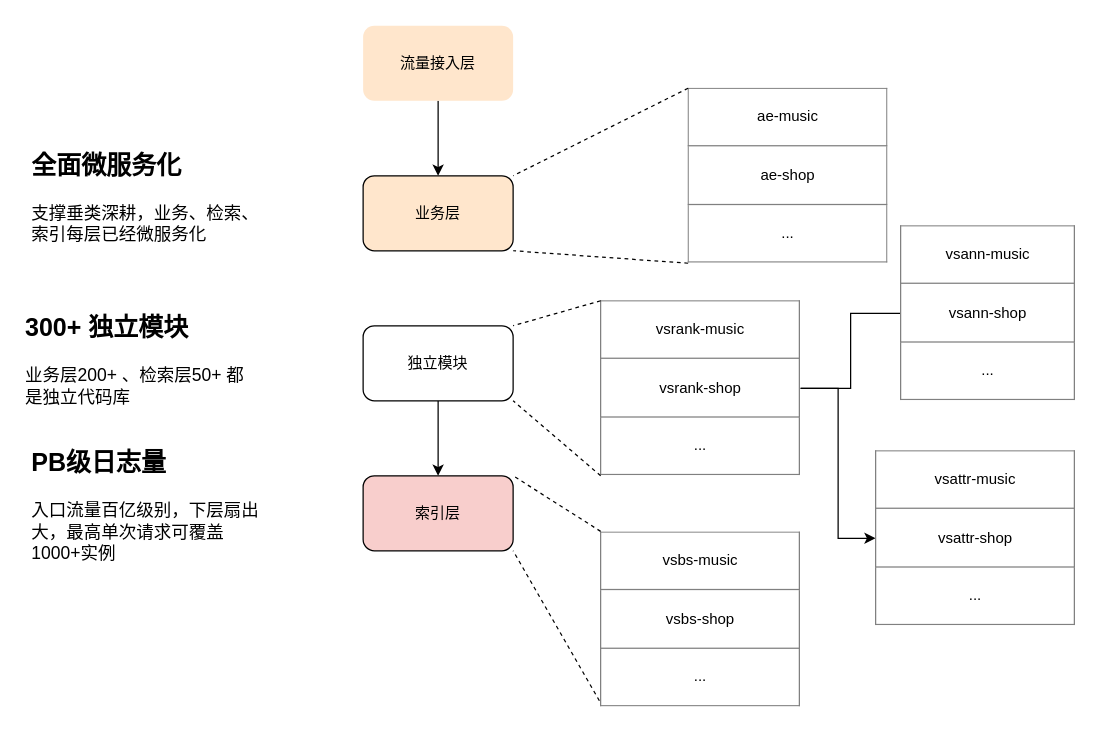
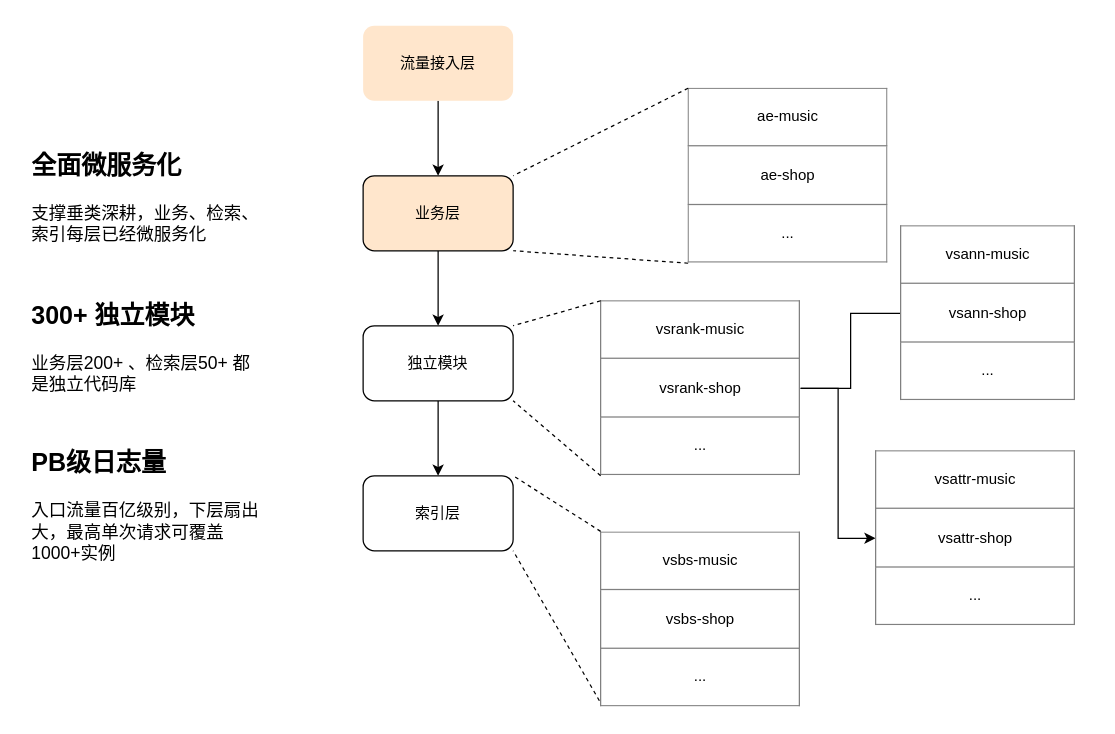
edge "业务层" -> "独立模块": added
node "300+ 独立模块 业务层200+ 、检索层50+ 都是独立代码库": moved (138, 358) -> (144, 346)
node "索引层": fillcolor #f8cecc -> #ffffff
